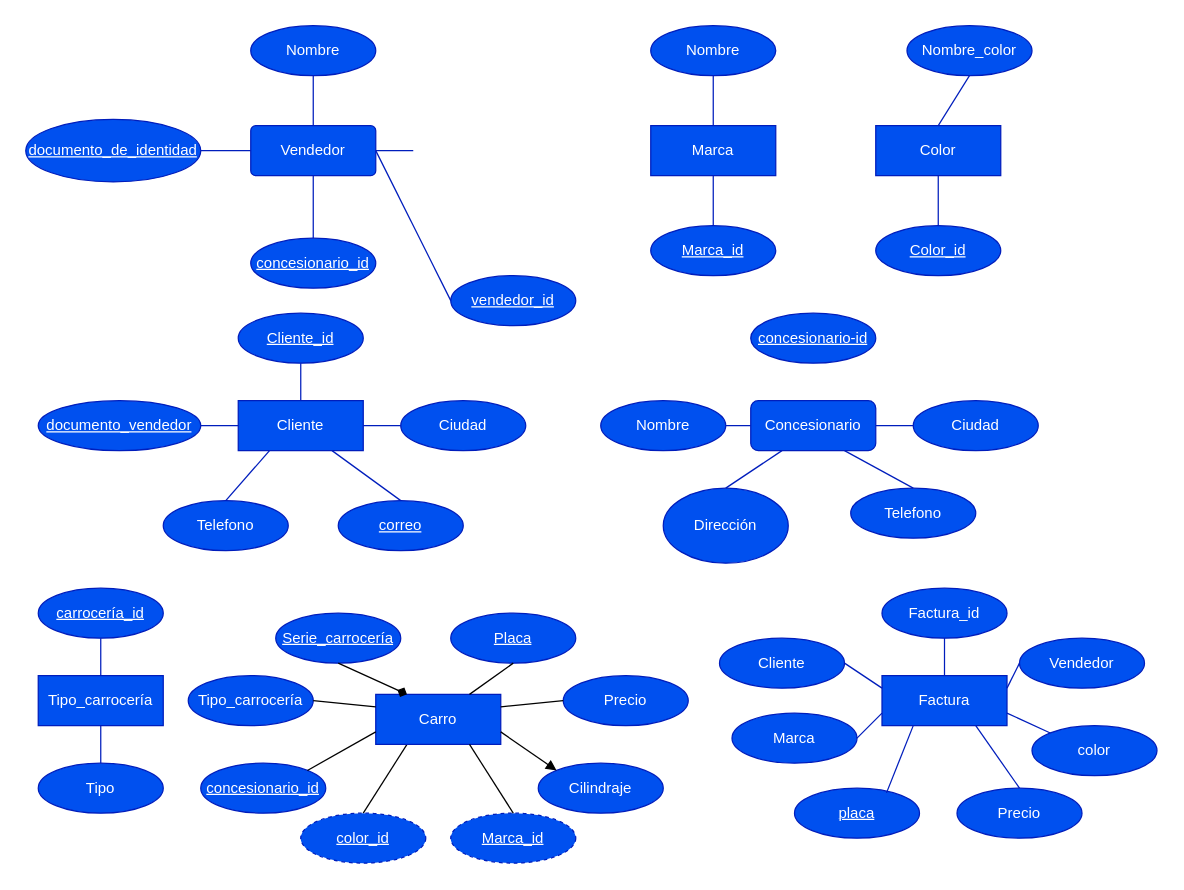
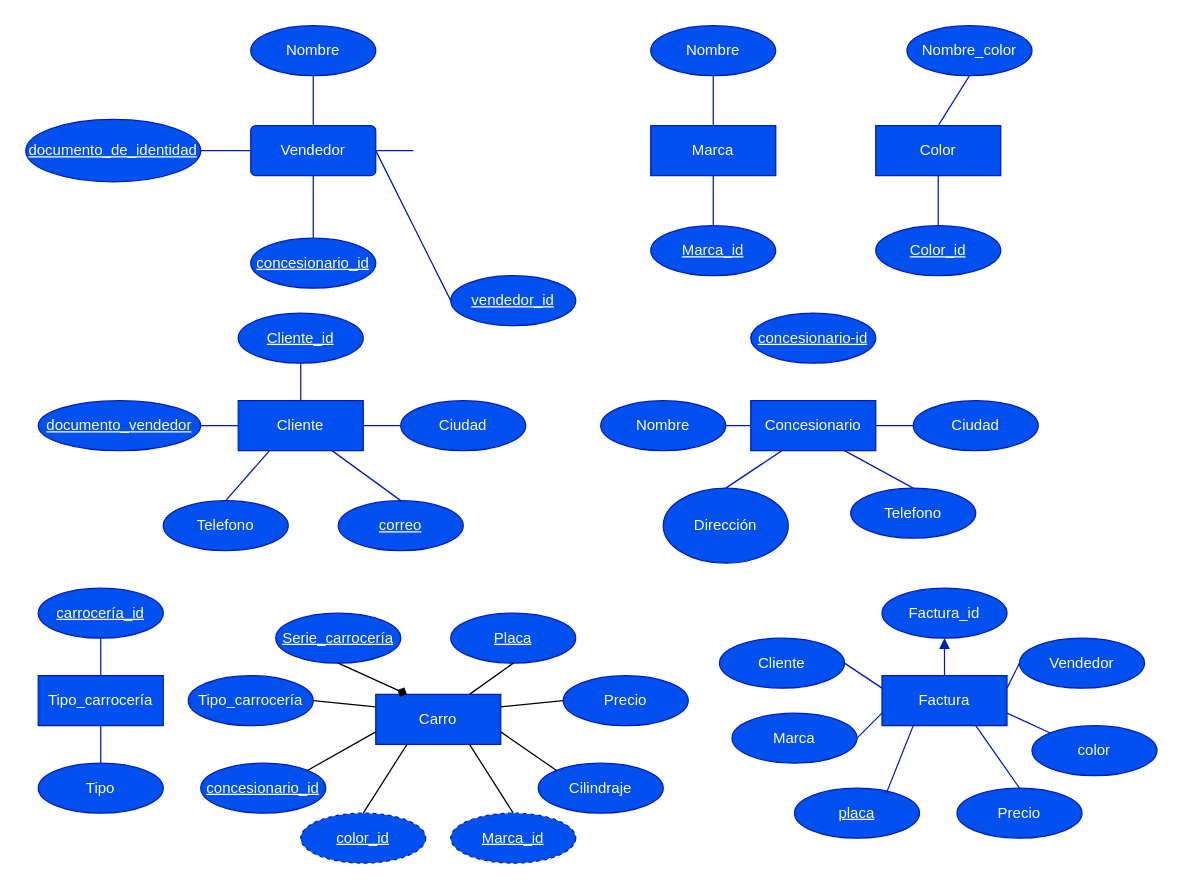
node "Concesionario": shape rounded rectangle -> rectangle
edge "Factura_id" -- "Factura": arrowhead none -> block
edge "Carro" -> "Cilindraje": arrowhead block -> none
